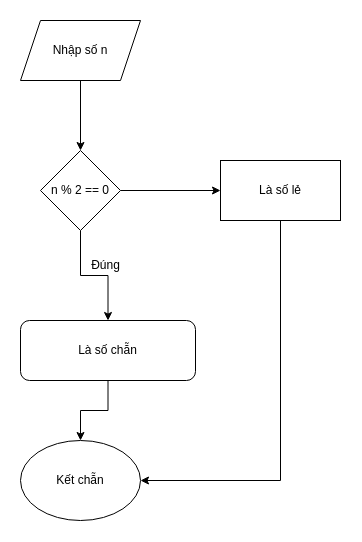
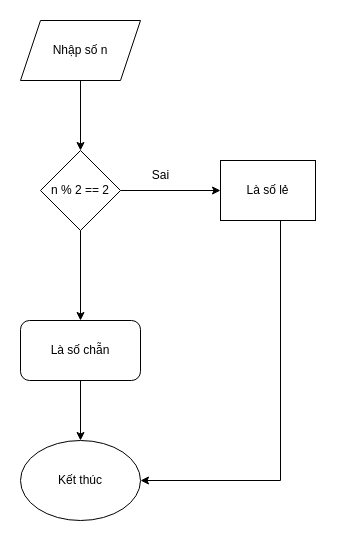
node "Sai": added
node "n % 2 == 0": label "n % 2 == 0" -> "n % 2 == 2"
node "Là số lẻ": size 120x60 -> 95x60
node "Đúng": removed
node "Là số chẵn": size 175x60 -> 120x60
node "Kết chẵn": label "Kết chẵn" -> "Kết thúc"
